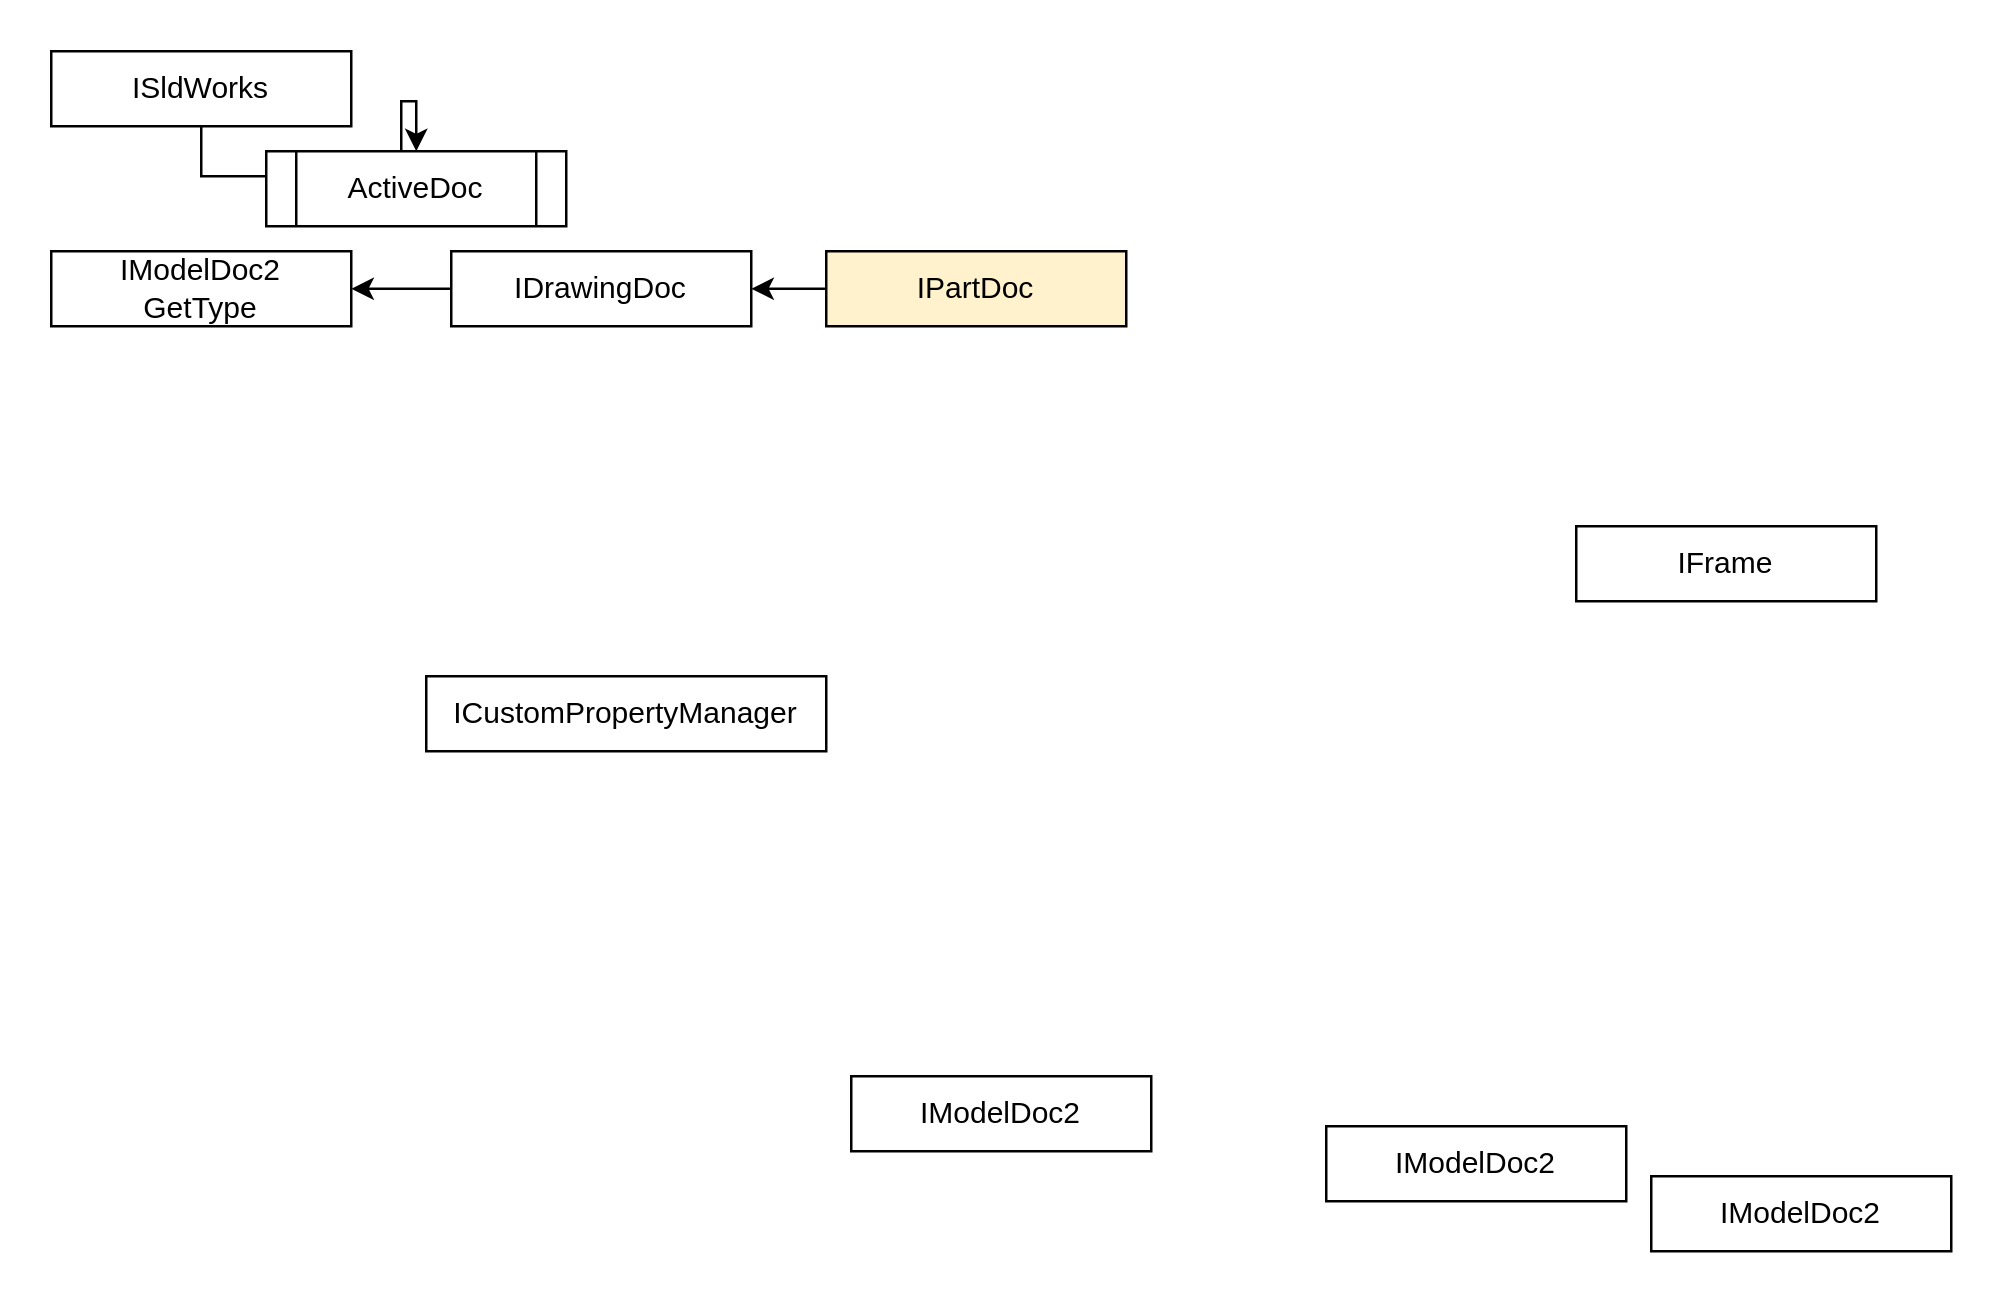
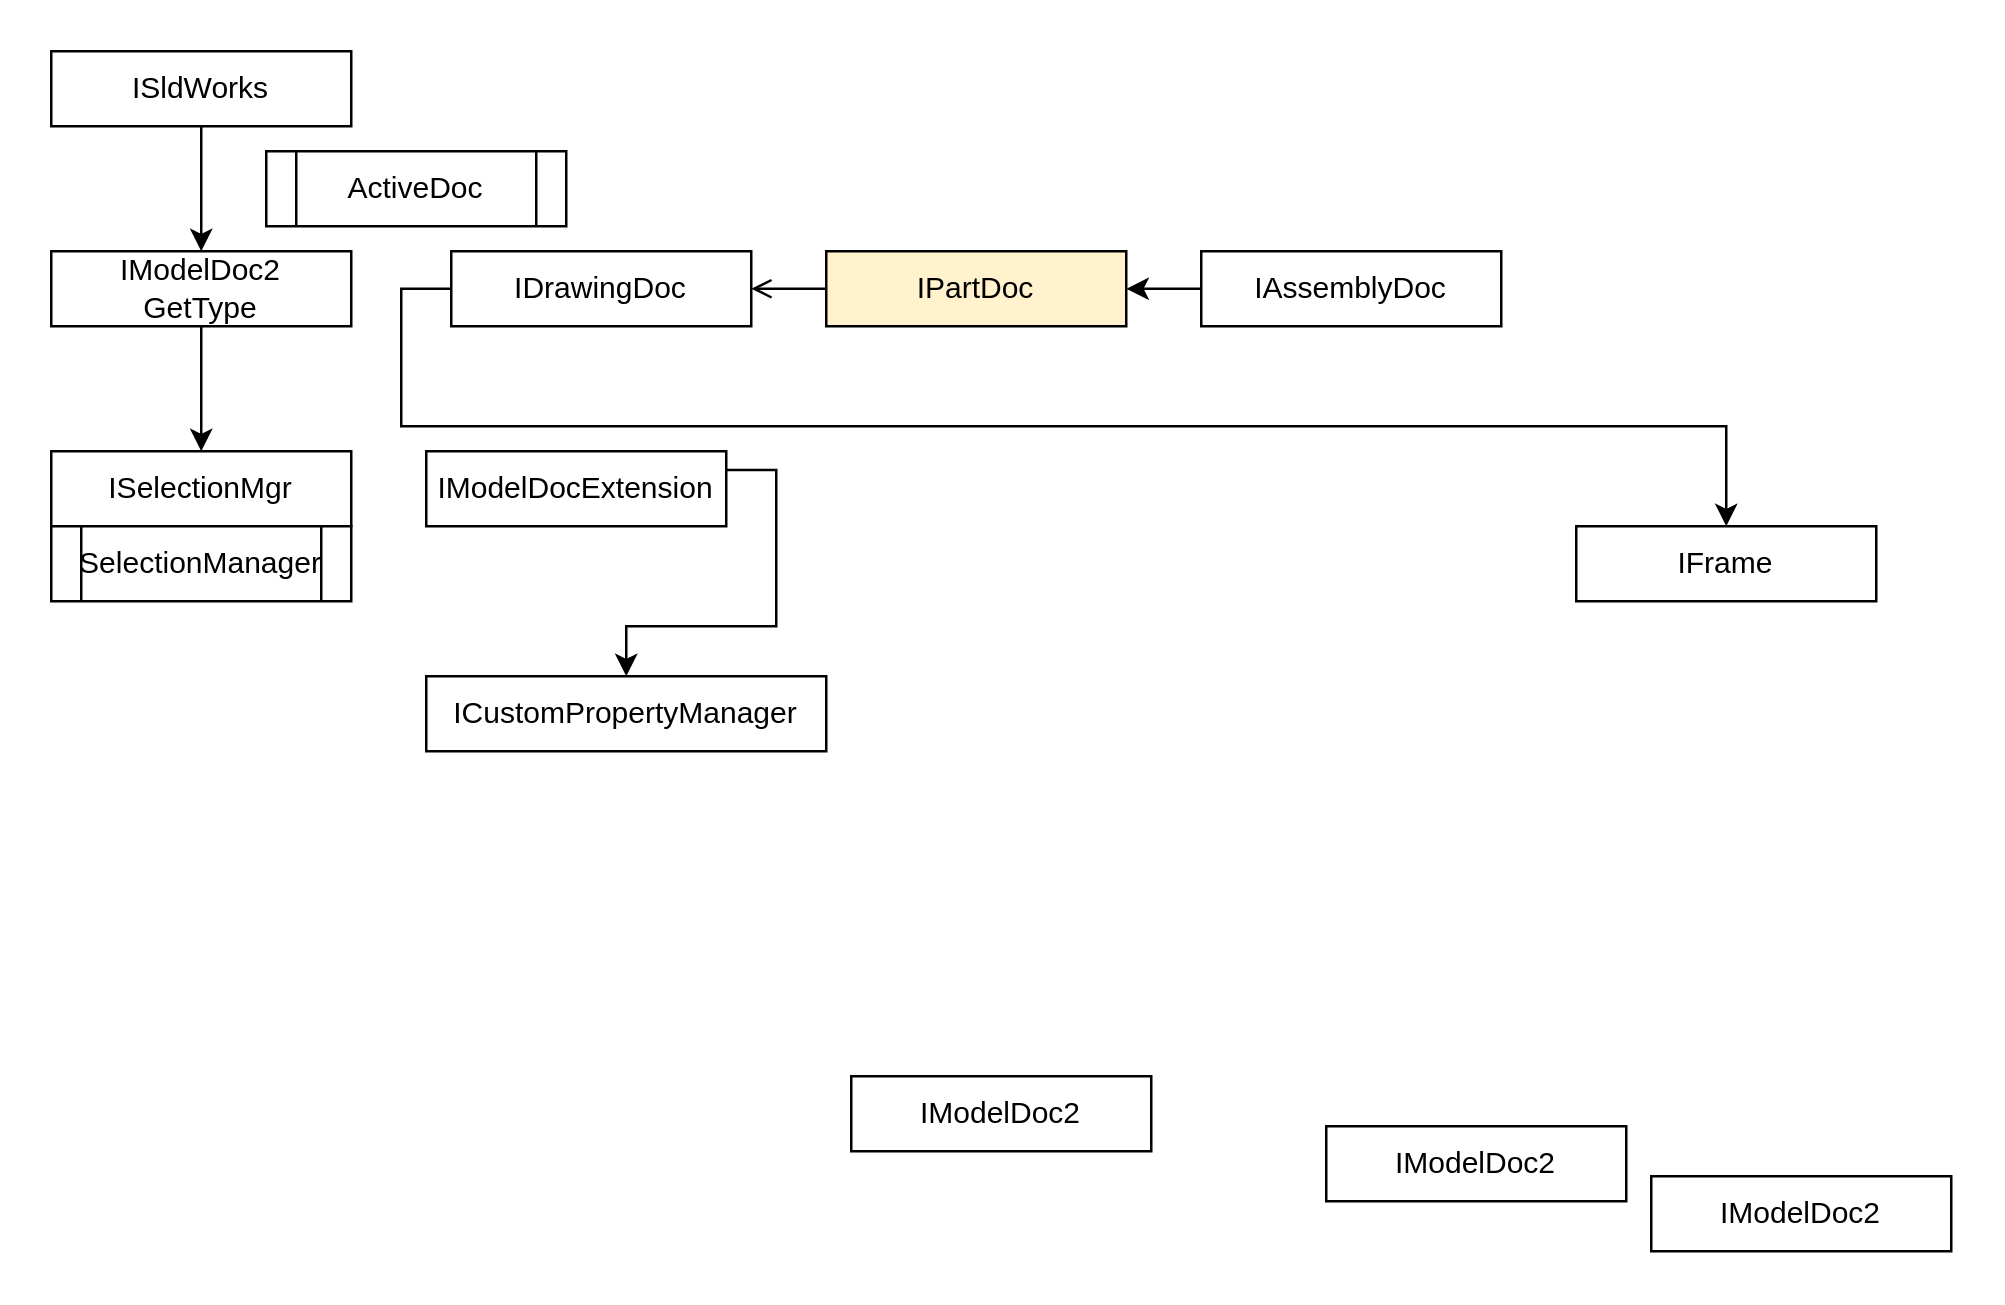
edge "ISldWorks" -> "ActiveDoc": now "ISldWorks" -> "IModelDoc2 GetType"
edge "IDrawingDoc" -> "IModelDoc2 GetType": now "IDrawingDoc" -> "IFrame"
edge "IPartDoc" -> "IDrawingDoc": arrowhead classic -> open
edge "IAssemblyDoc" -> "IPartDoc": added
node "IAssemblyDoc": added
edge "IModelDoc2 GetType" -> "ISelectionMgr": added
node "ISelectionMgr": added
node "IModelDocExtension": added
node "SelectionManager": added
edge "IModelDocExtension" -> "ICustomPropertyManager": added
